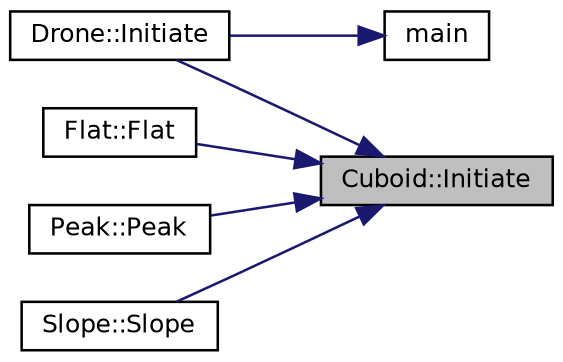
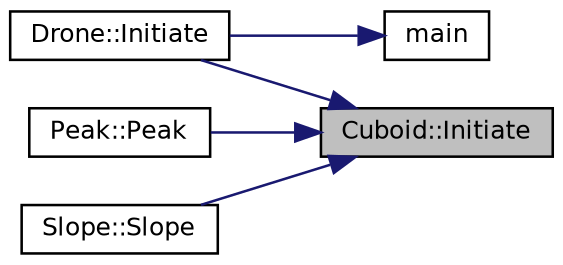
node "Flat::Flat": removed
